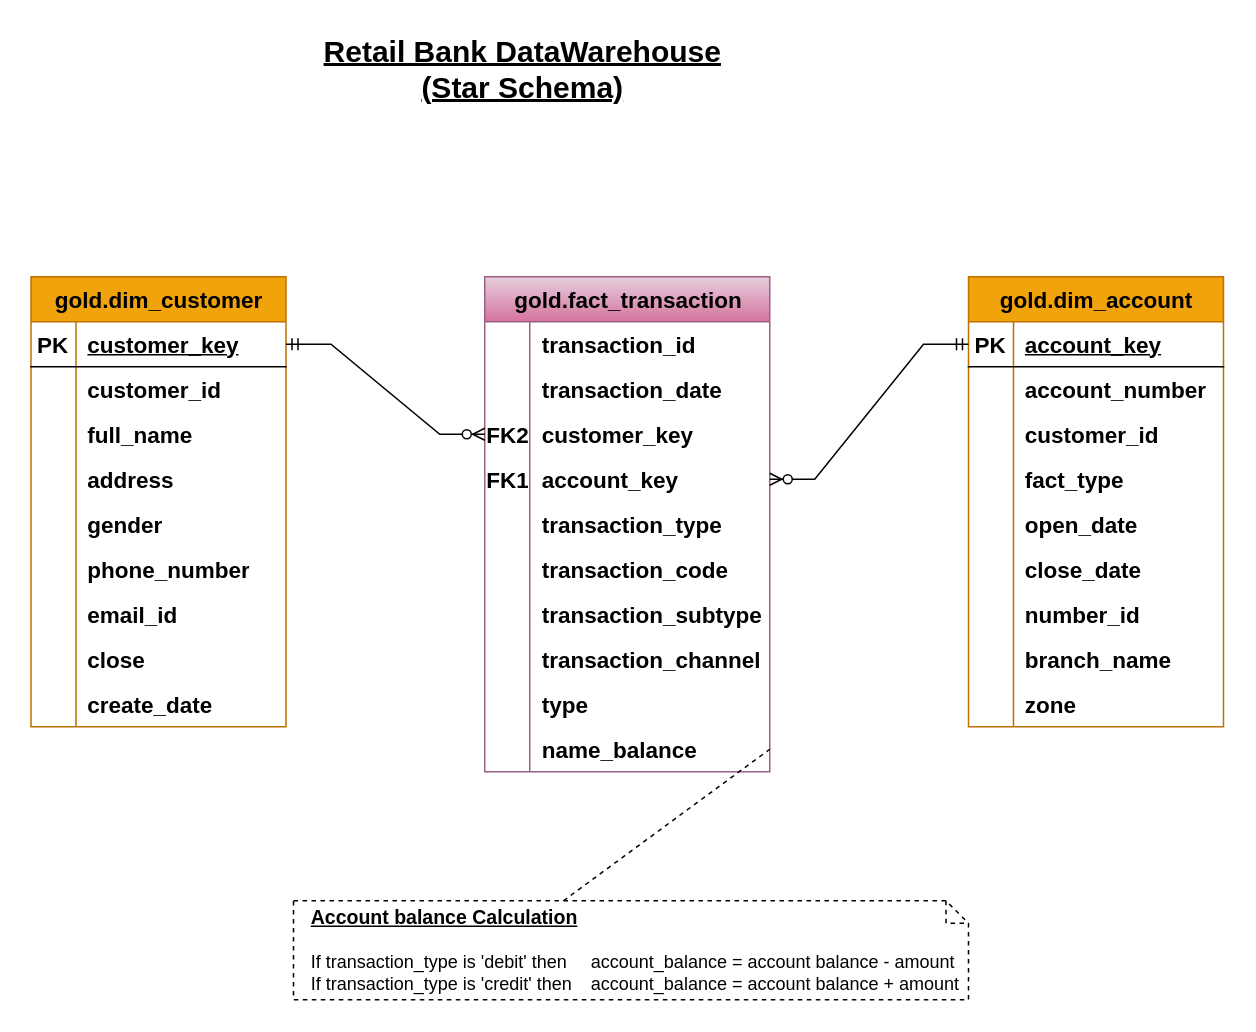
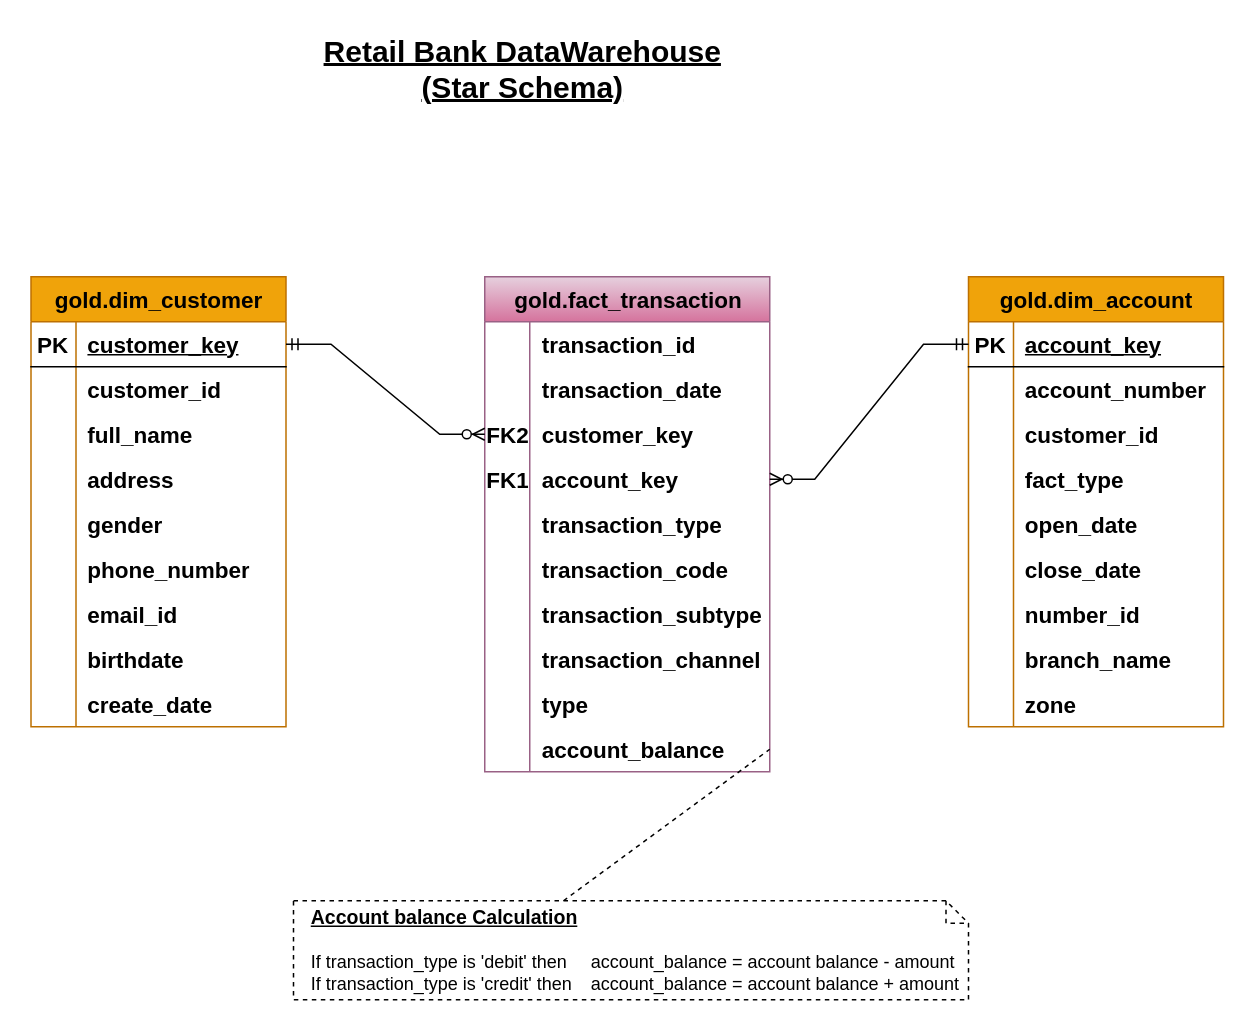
node "close": label "close" -> "birthdate"
node "name_balance": label "name_balance" -> "account_balance"
